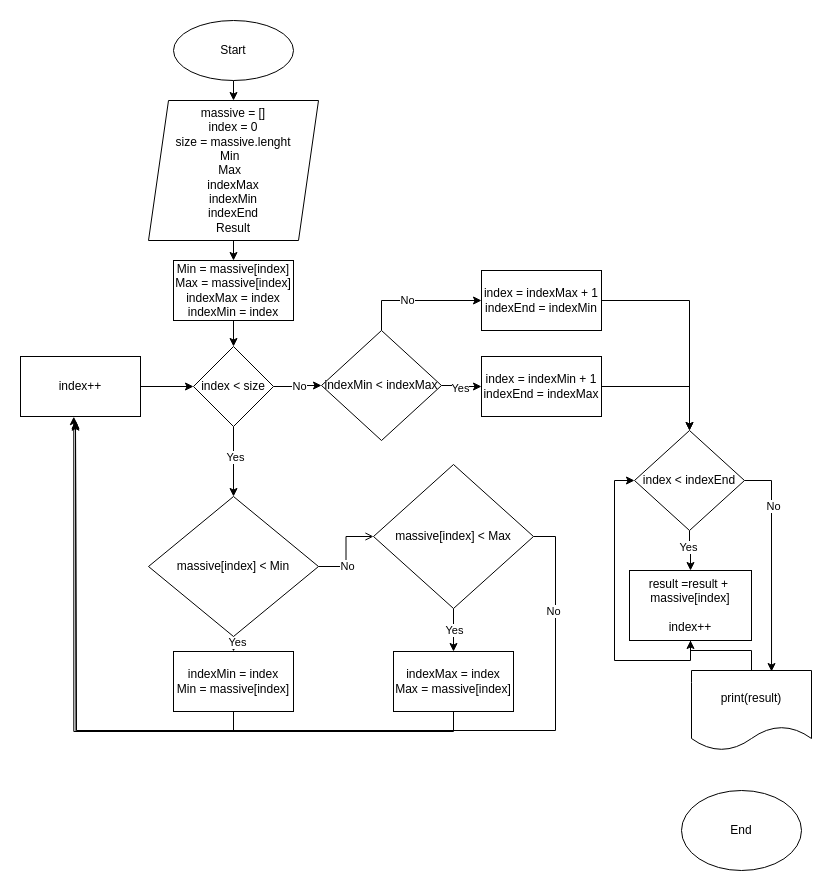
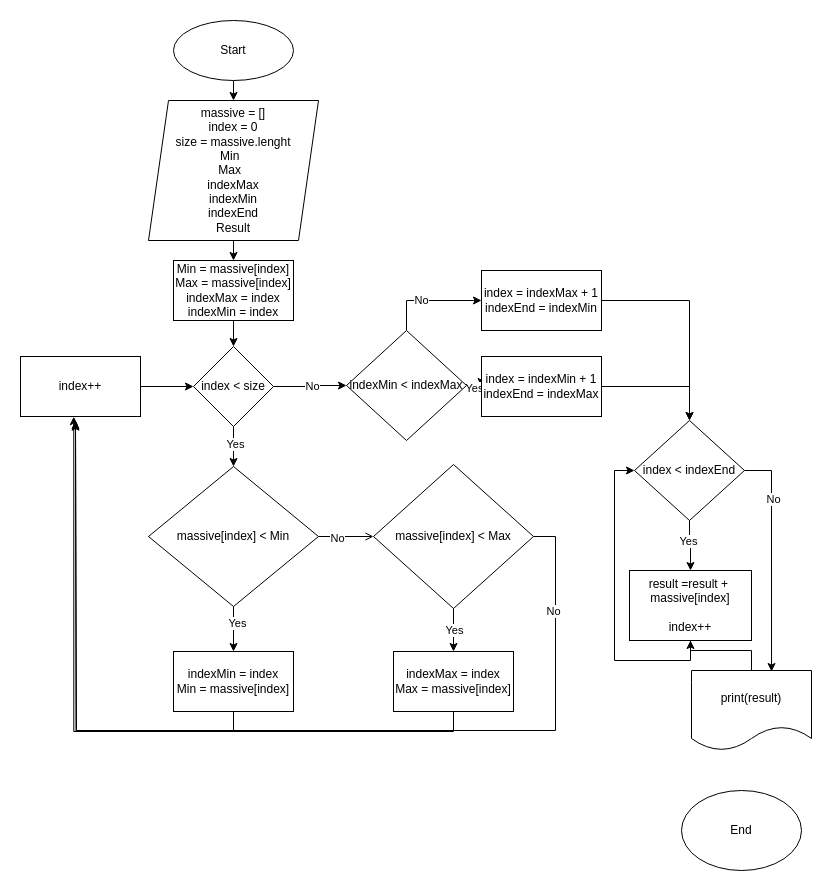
node "indexMin < indexMax": moved (382, 386) -> (407, 386)
node "index < indexEnd": moved (690, 481) -> (690, 471)
node "massive[index] < Min": moved (234, 567) -> (234, 537)
